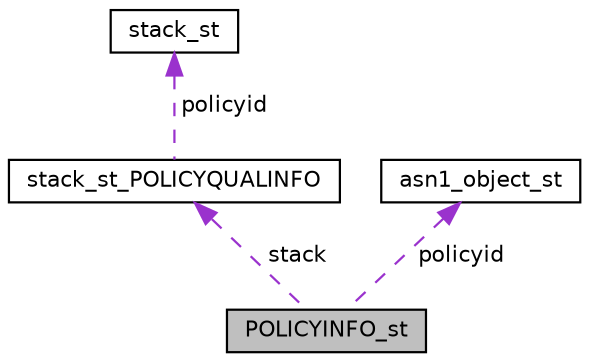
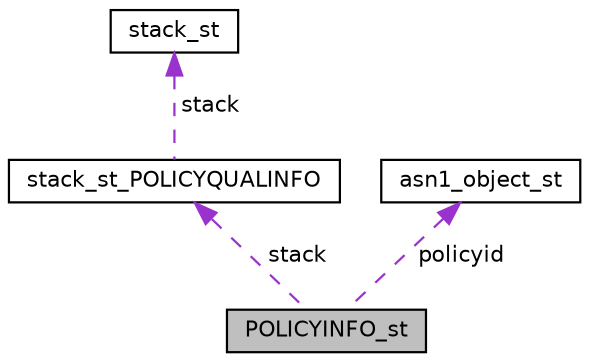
edge "stack_st_POLICYQUALINFO" -> "stack_st": label " policyid" -> " stack"
